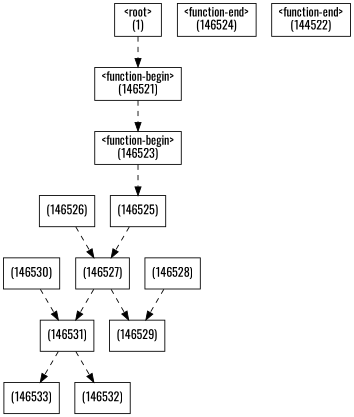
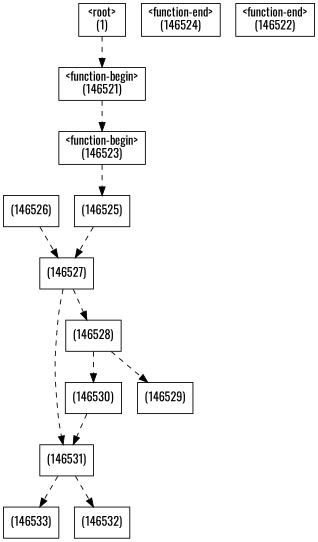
node "<function-end> (144522)": label "<function-end> (144522)" -> "<function-end> (146522)"
edge "(146527)" -> "(146529)": now "(146527)" -> "(146528)"
edge "(146528)" -> "(146530)": added
